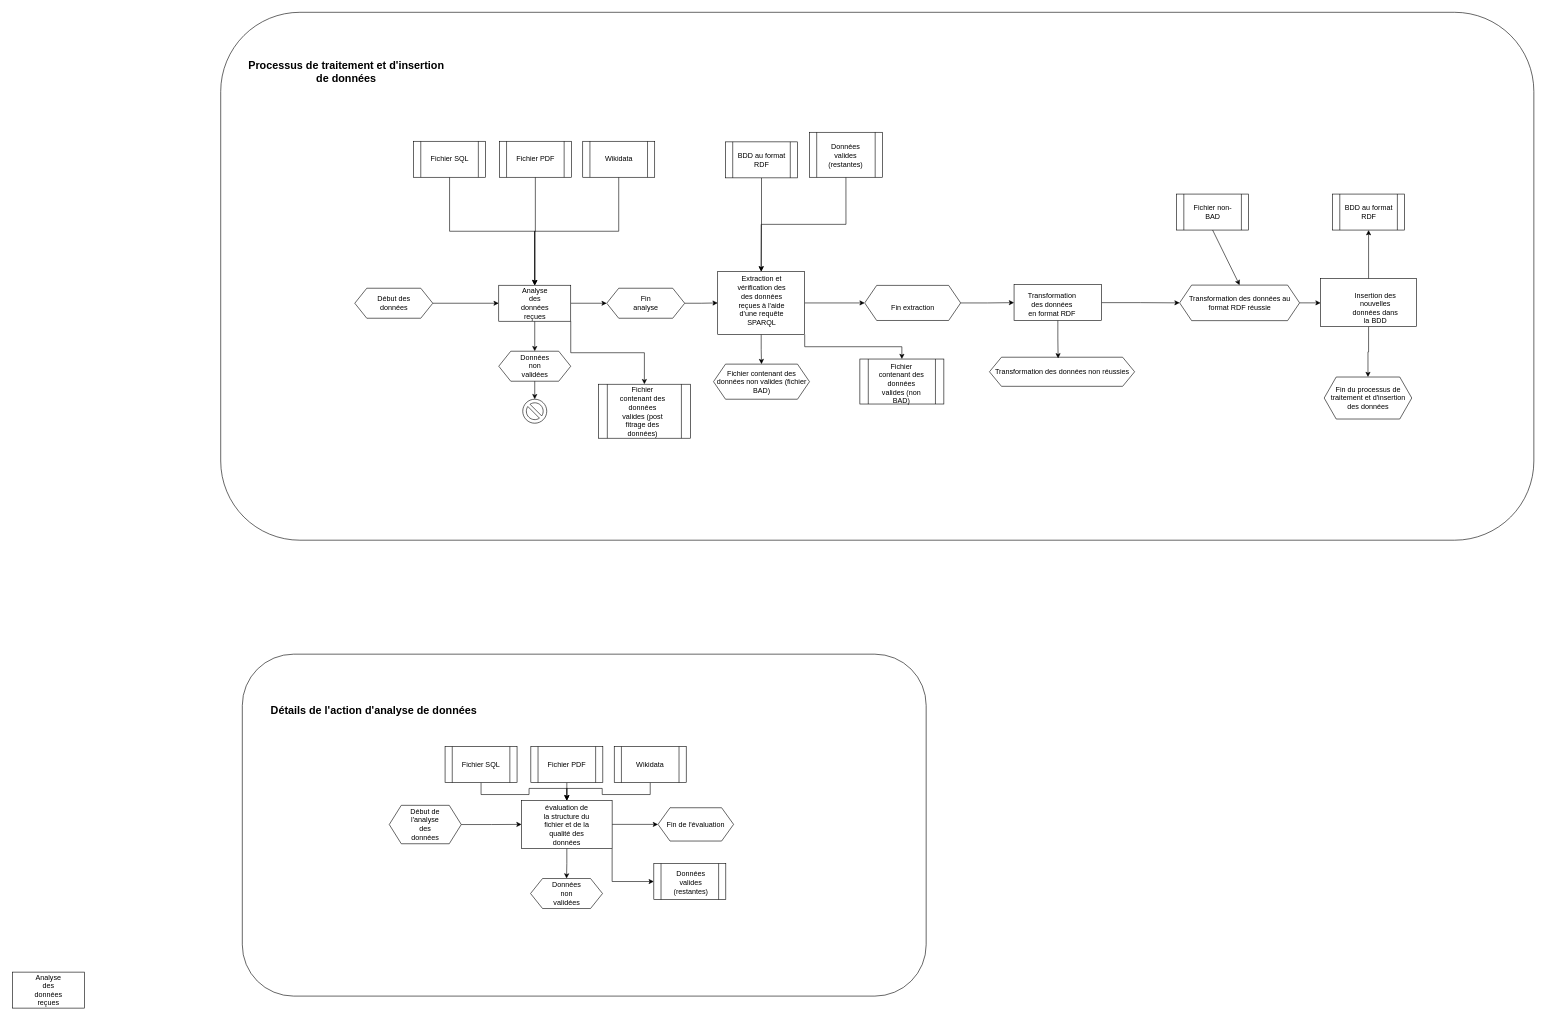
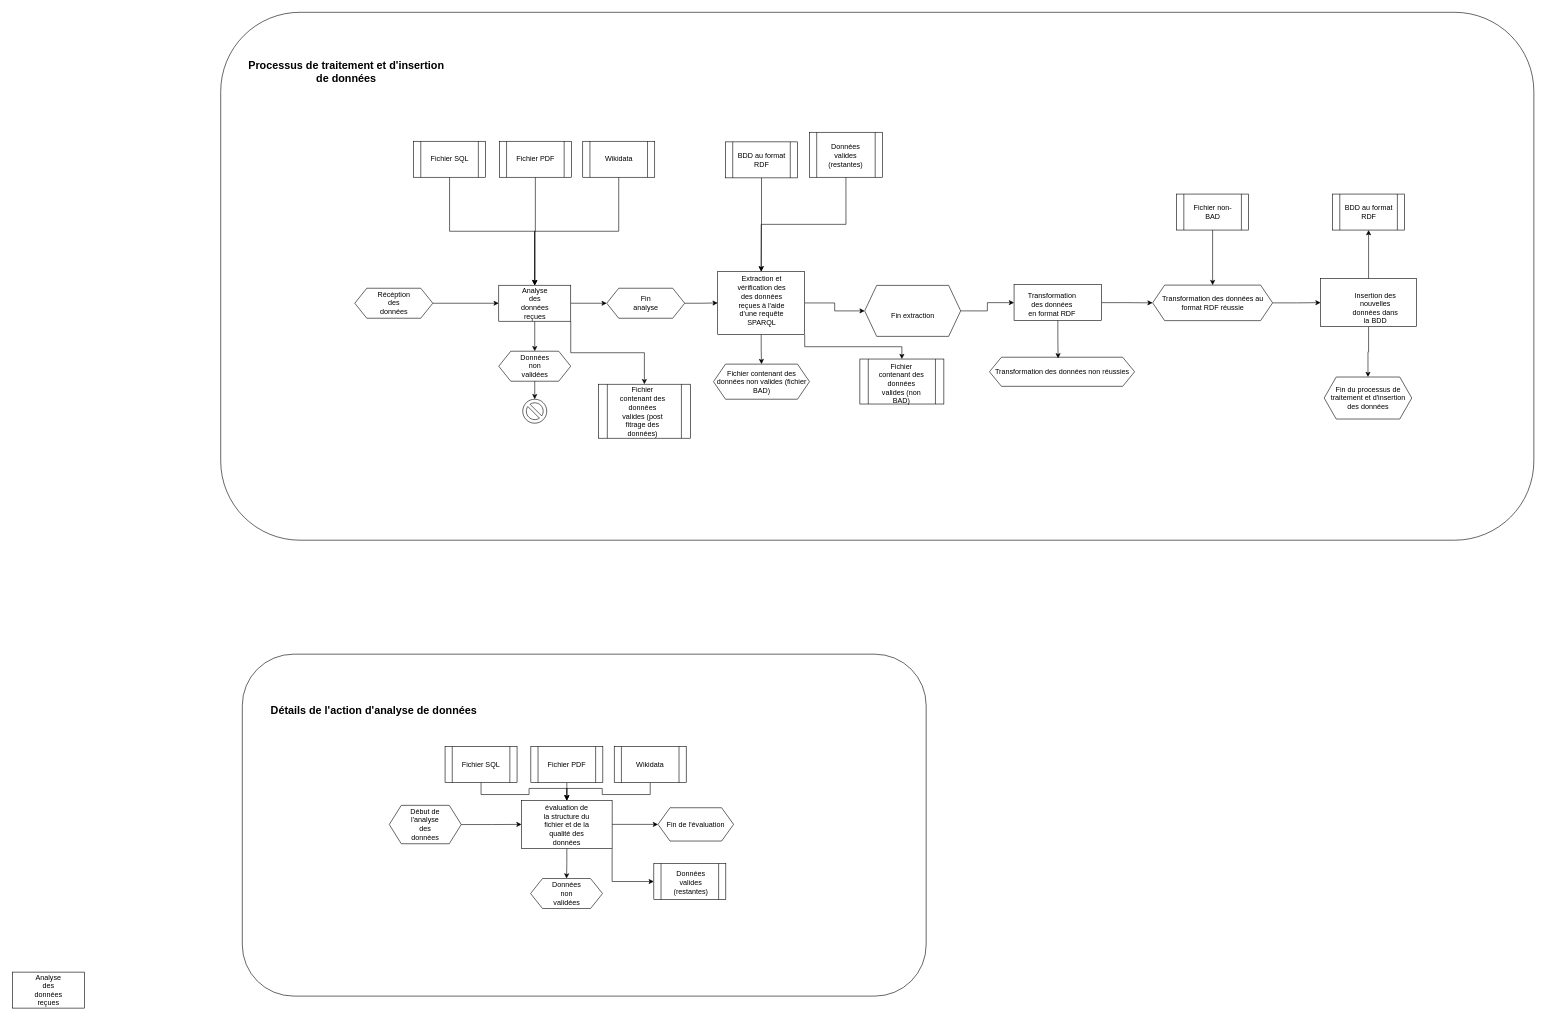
node "Début des données": label "Début des données" -> "Récéption des données"
node "Fin extraction": size 96x35 -> 96x51
node "Transformation des données au format RDF réussie": moved (1240, 303) -> (1213, 303)
